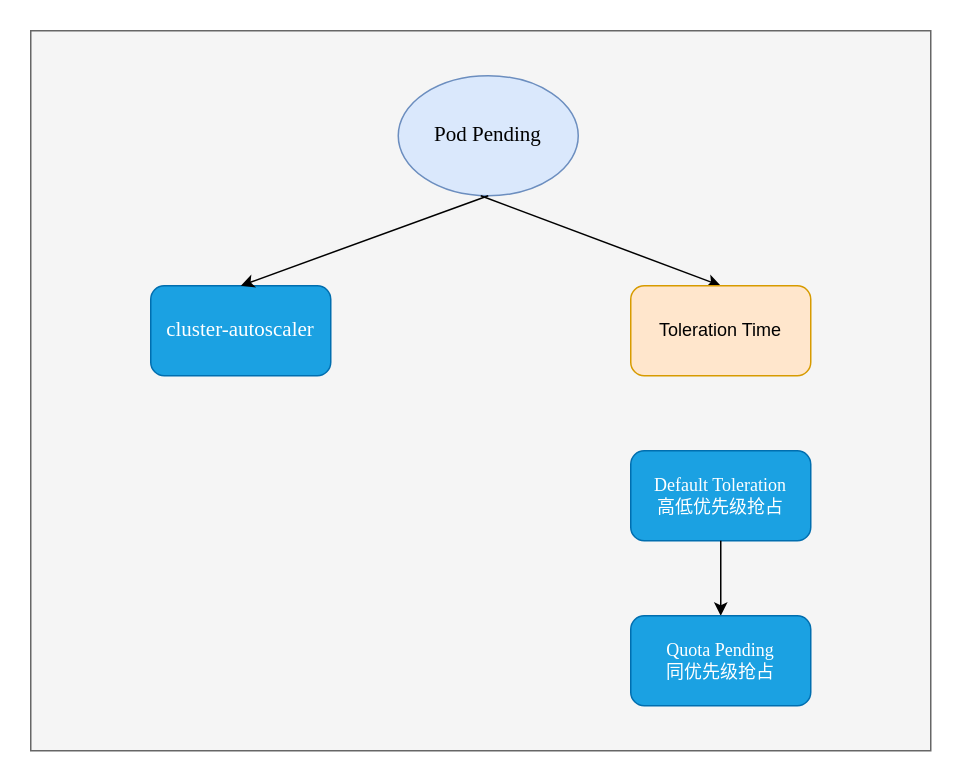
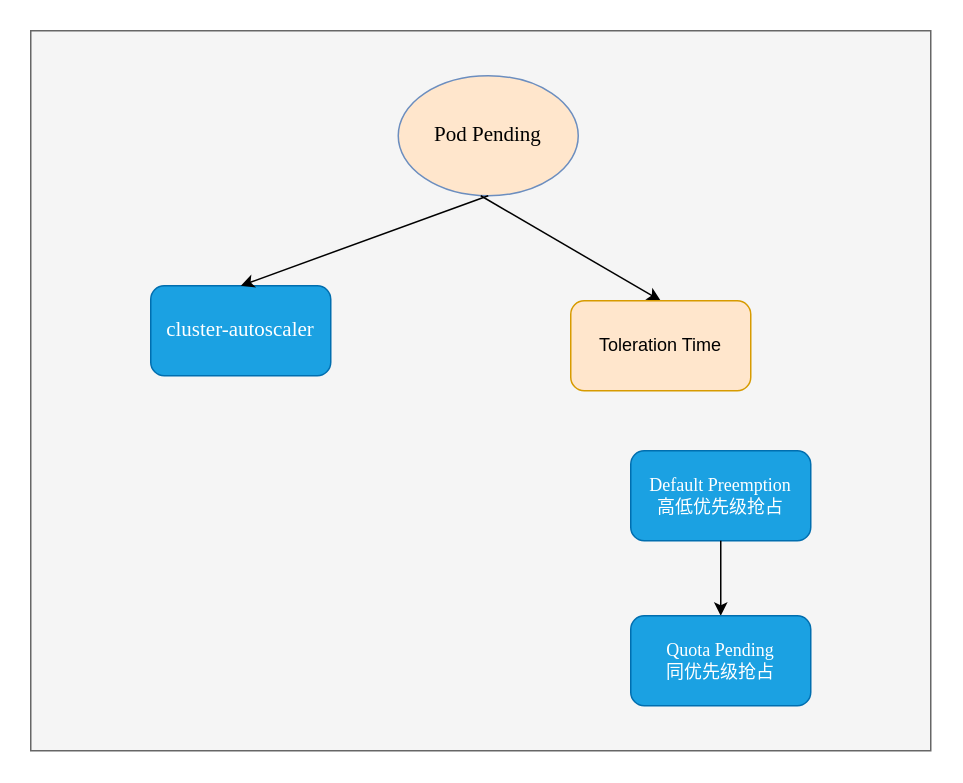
node "Pod Pending": fillcolor #dae8fc -> #ffe6cc
node "Toleration Time": moved (721, 331) -> (661, 346)
node "Default Toleration高低优先级抢占": label "Default Toleration高低优先级抢占" -> "Default Preemption高低优先级抢占"
